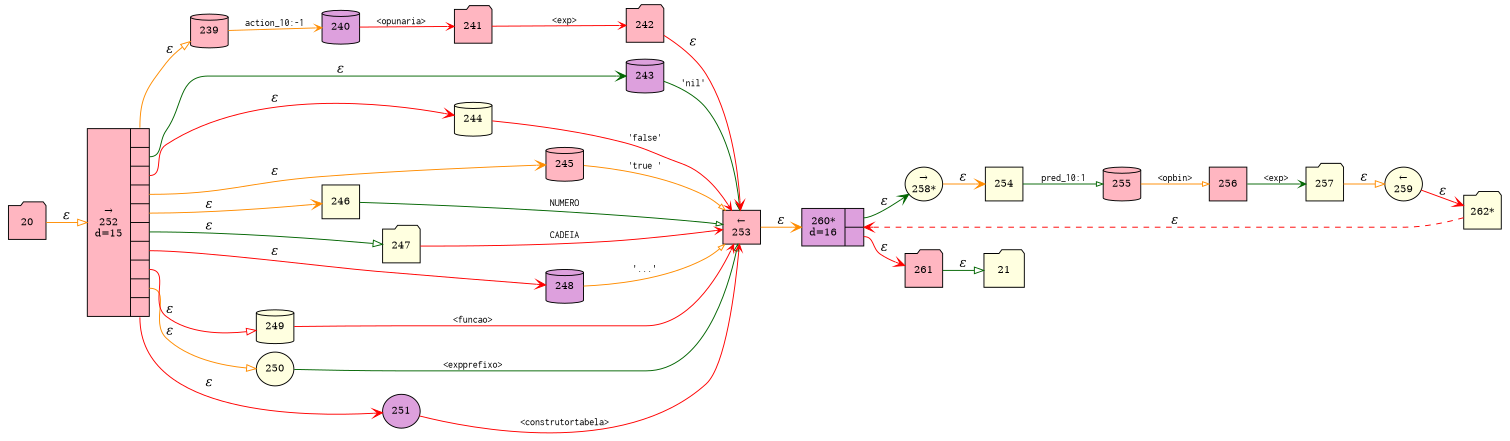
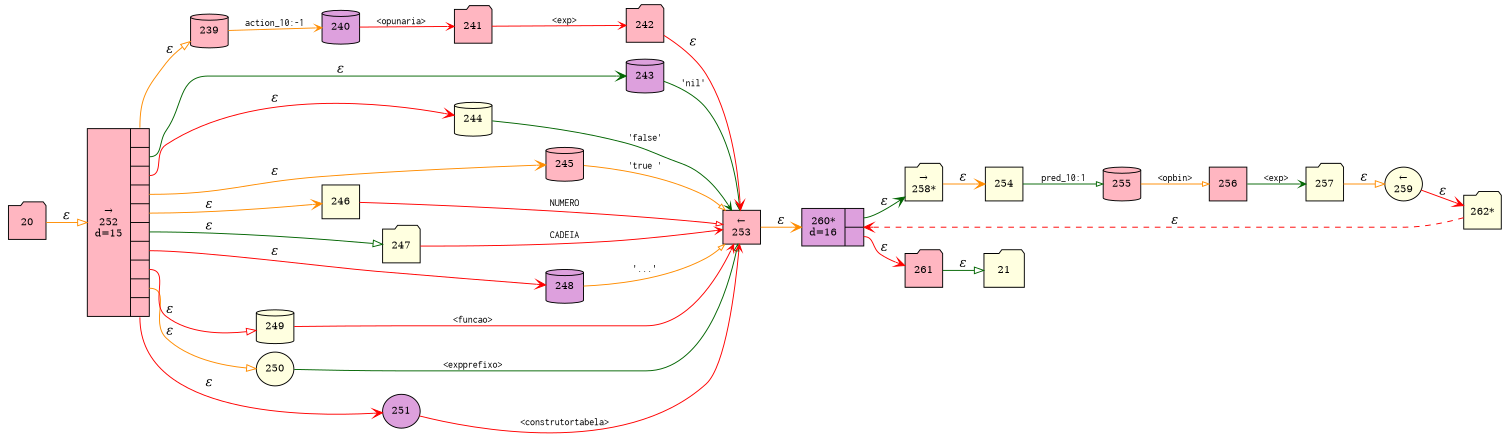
edge "244" -> "← 253": color red -> darkgreen
node "→ 258*": shape ellipse -> folder
edge "246" -> "← 253": color darkgreen -> red
